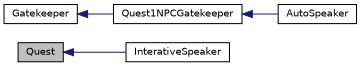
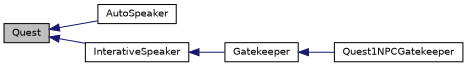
edge "AutoSpeaker" -> "Quest1NPCGatekeeper": now "AutoSpeaker" -> "Quest"
edge "Gatekeeper" -> "InterativeSpeaker": added
